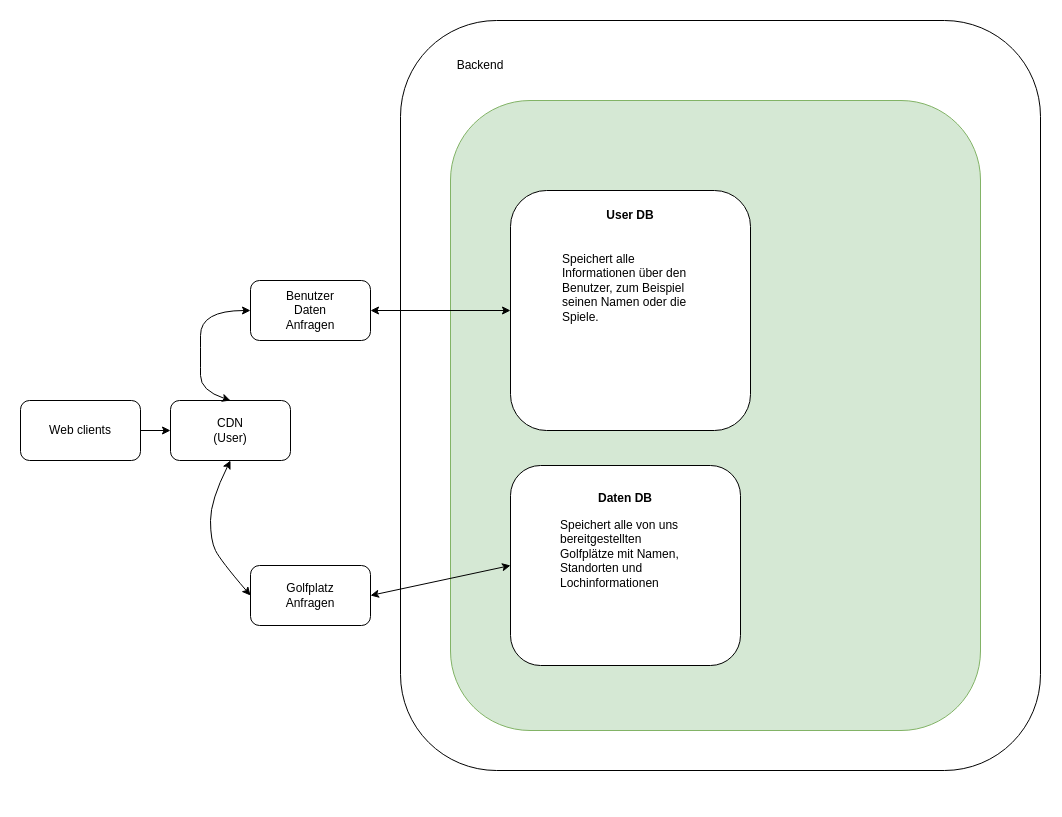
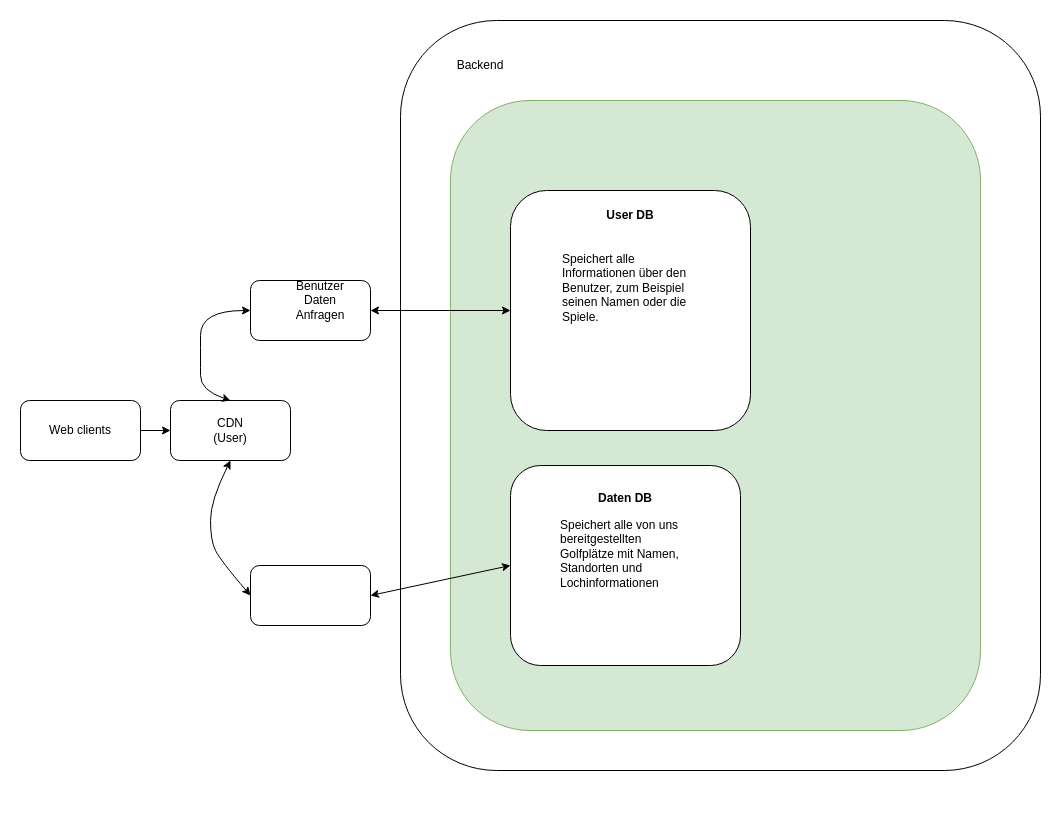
node "Benutzer Daten Anfragen": moved (311, 311) -> (321, 301)
node "Golfplatz Anfragen": removed
